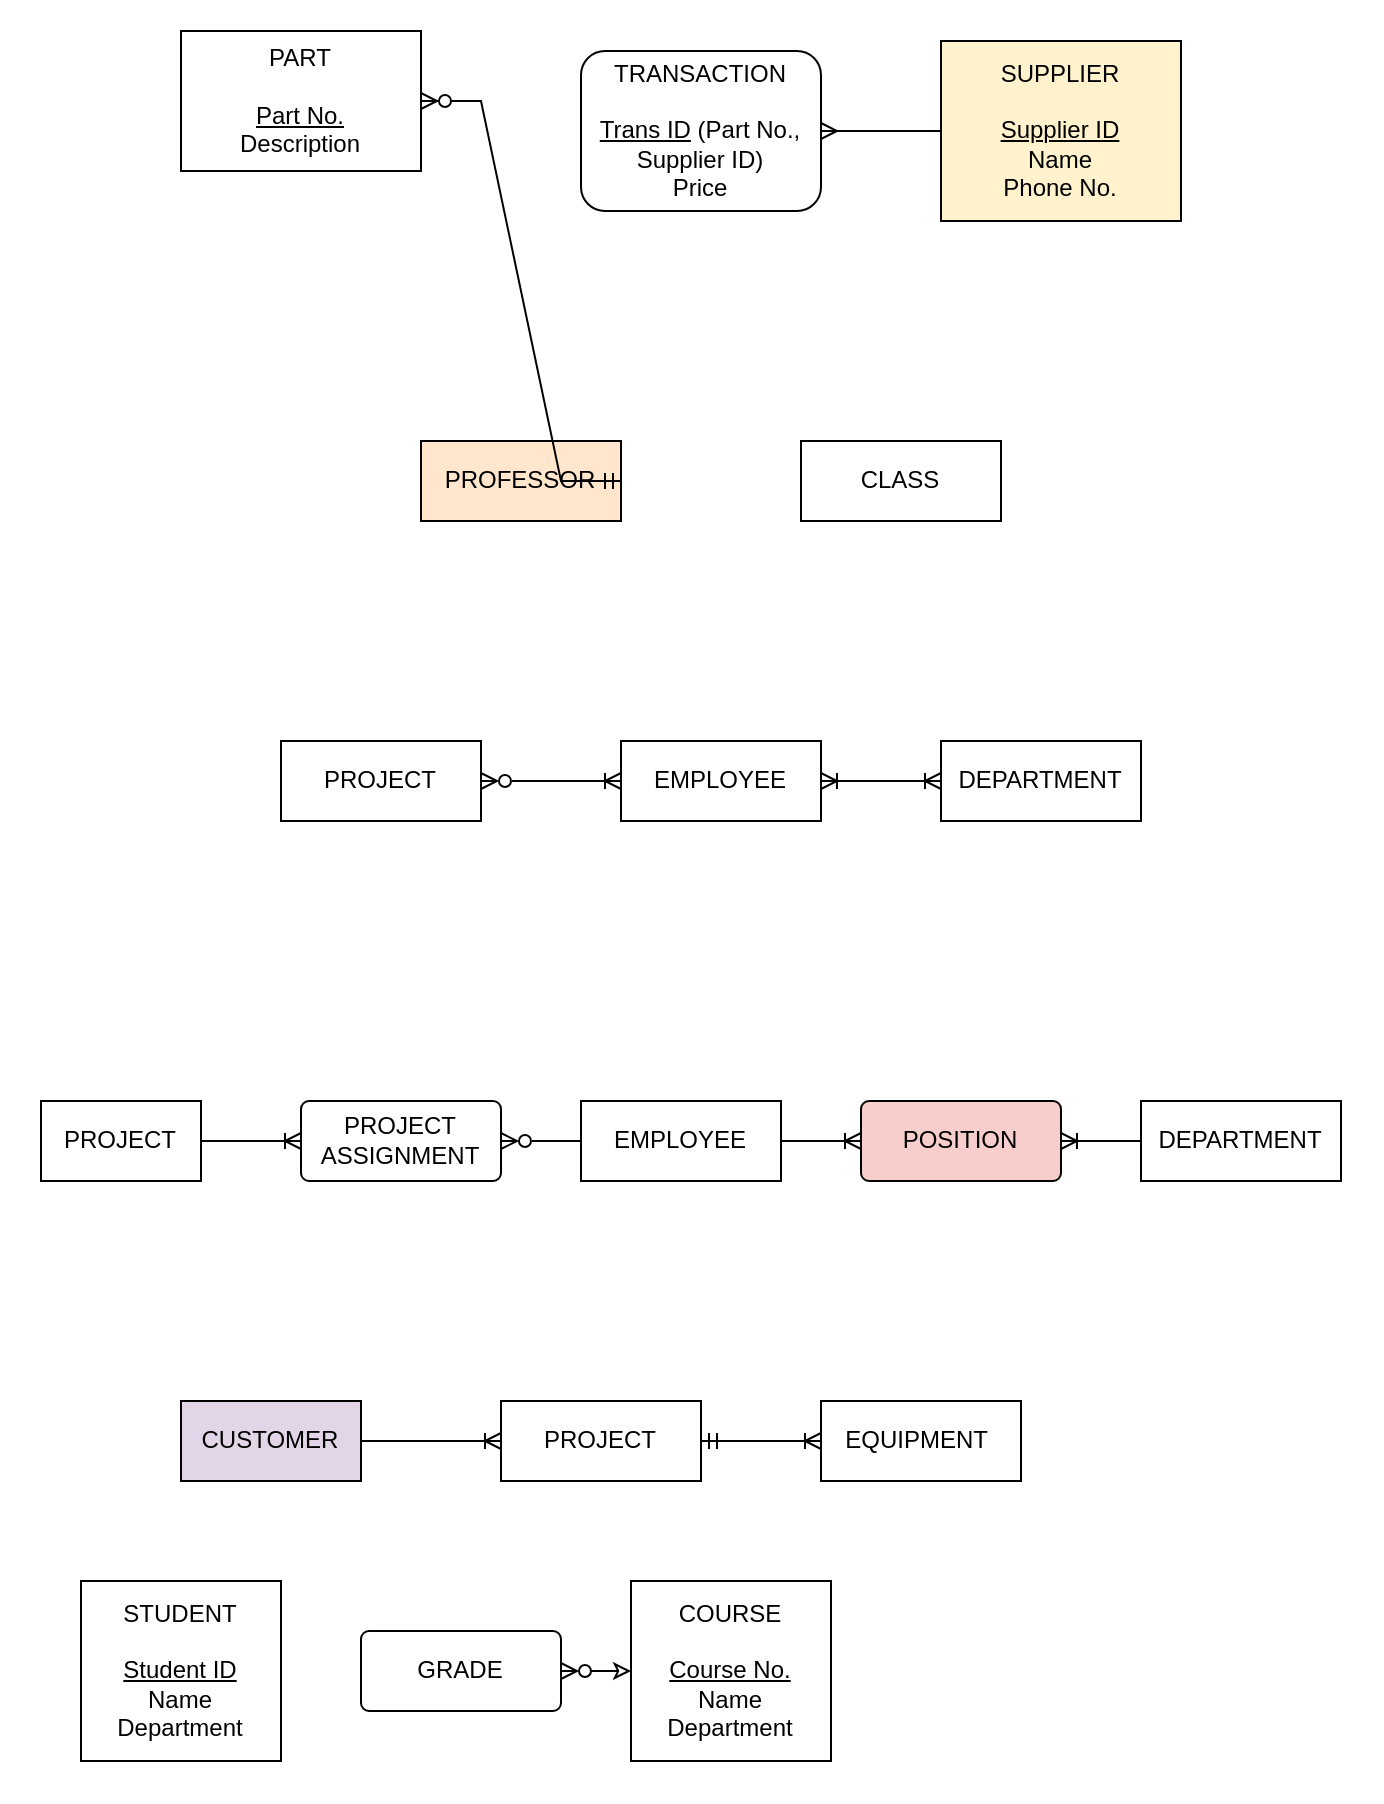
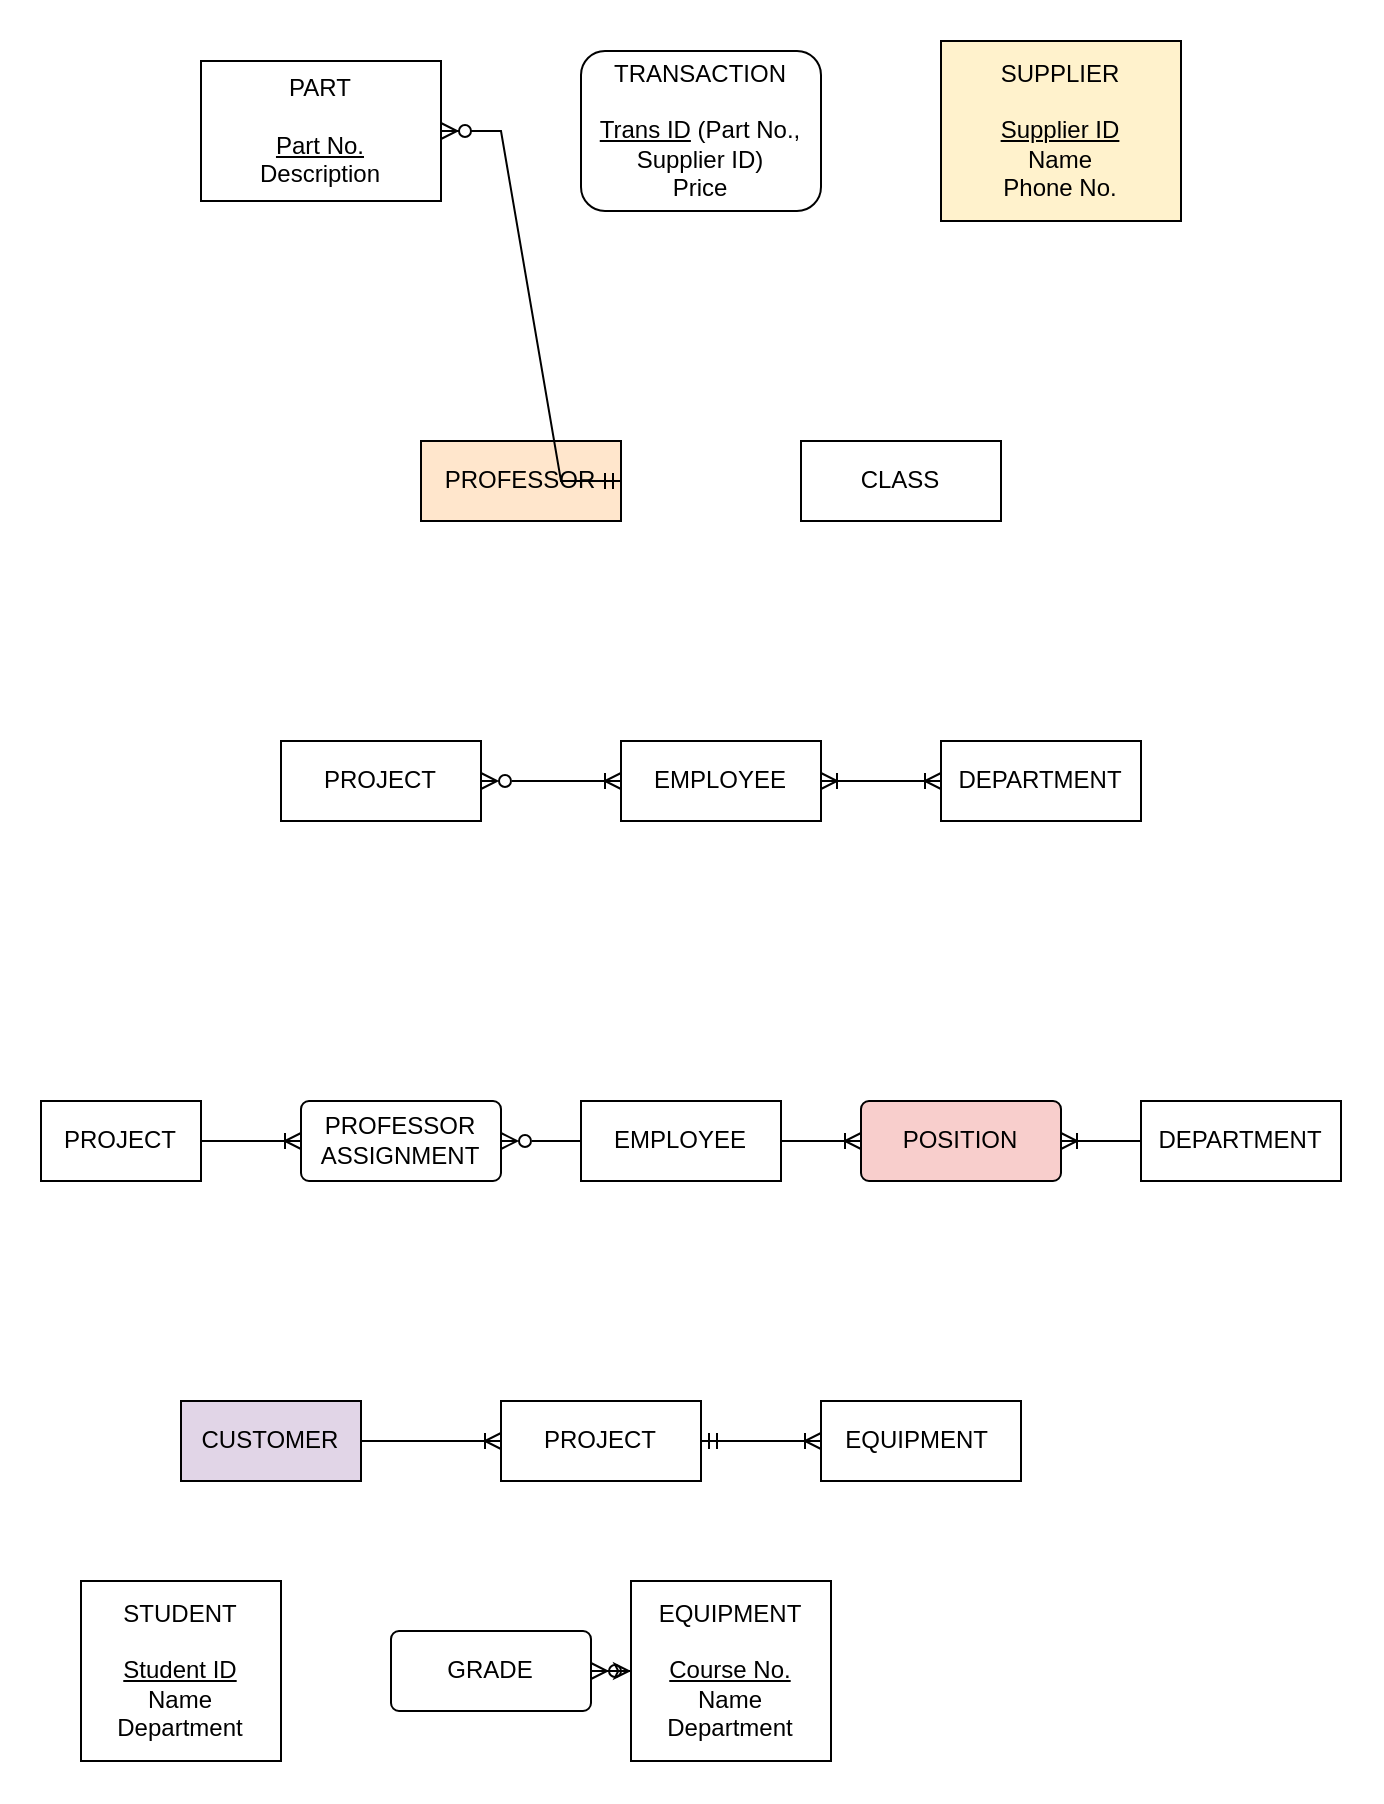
node "PART Part No. Description": moved (301, 101) -> (321, 131)
edge "SUPPLIER Supplier ID Name Phone No." -> "TRANSACTION Trans ID (Part No., Supplier ID) Price": removed
node "PROJECT ASSIGNMENT": label "PROJECT ASSIGNMENT" -> "PROFESSOR ASSIGNMENT"
node "GRADE": moved (461, 1671) -> (491, 1671)
node "COURSE Course No.NameDepartment": label "COURSE Course No.NameDepartment" -> "EQUIPMENT Course No.NameDepartment"
